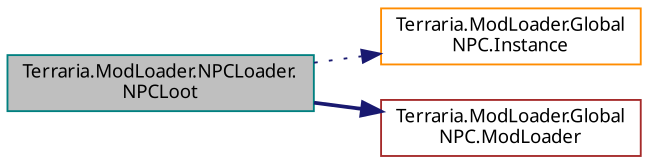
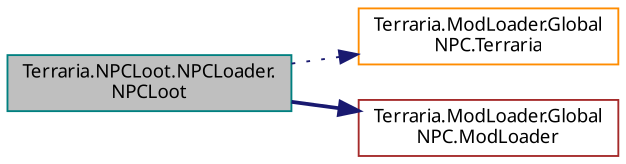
node "Terraria.ModLoader.Global NPC.Instance": label "Terraria.ModLoader.Global NPC.Instance" -> "Terraria.ModLoader.Global NPC.Terraria"
node "Terraria.ModLoader.NPCLoader. NPCLoot": label "Terraria.ModLoader.NPCLoader. NPCLoot" -> "Terraria.NPCLoot.NPCLoader. NPCLoot"
